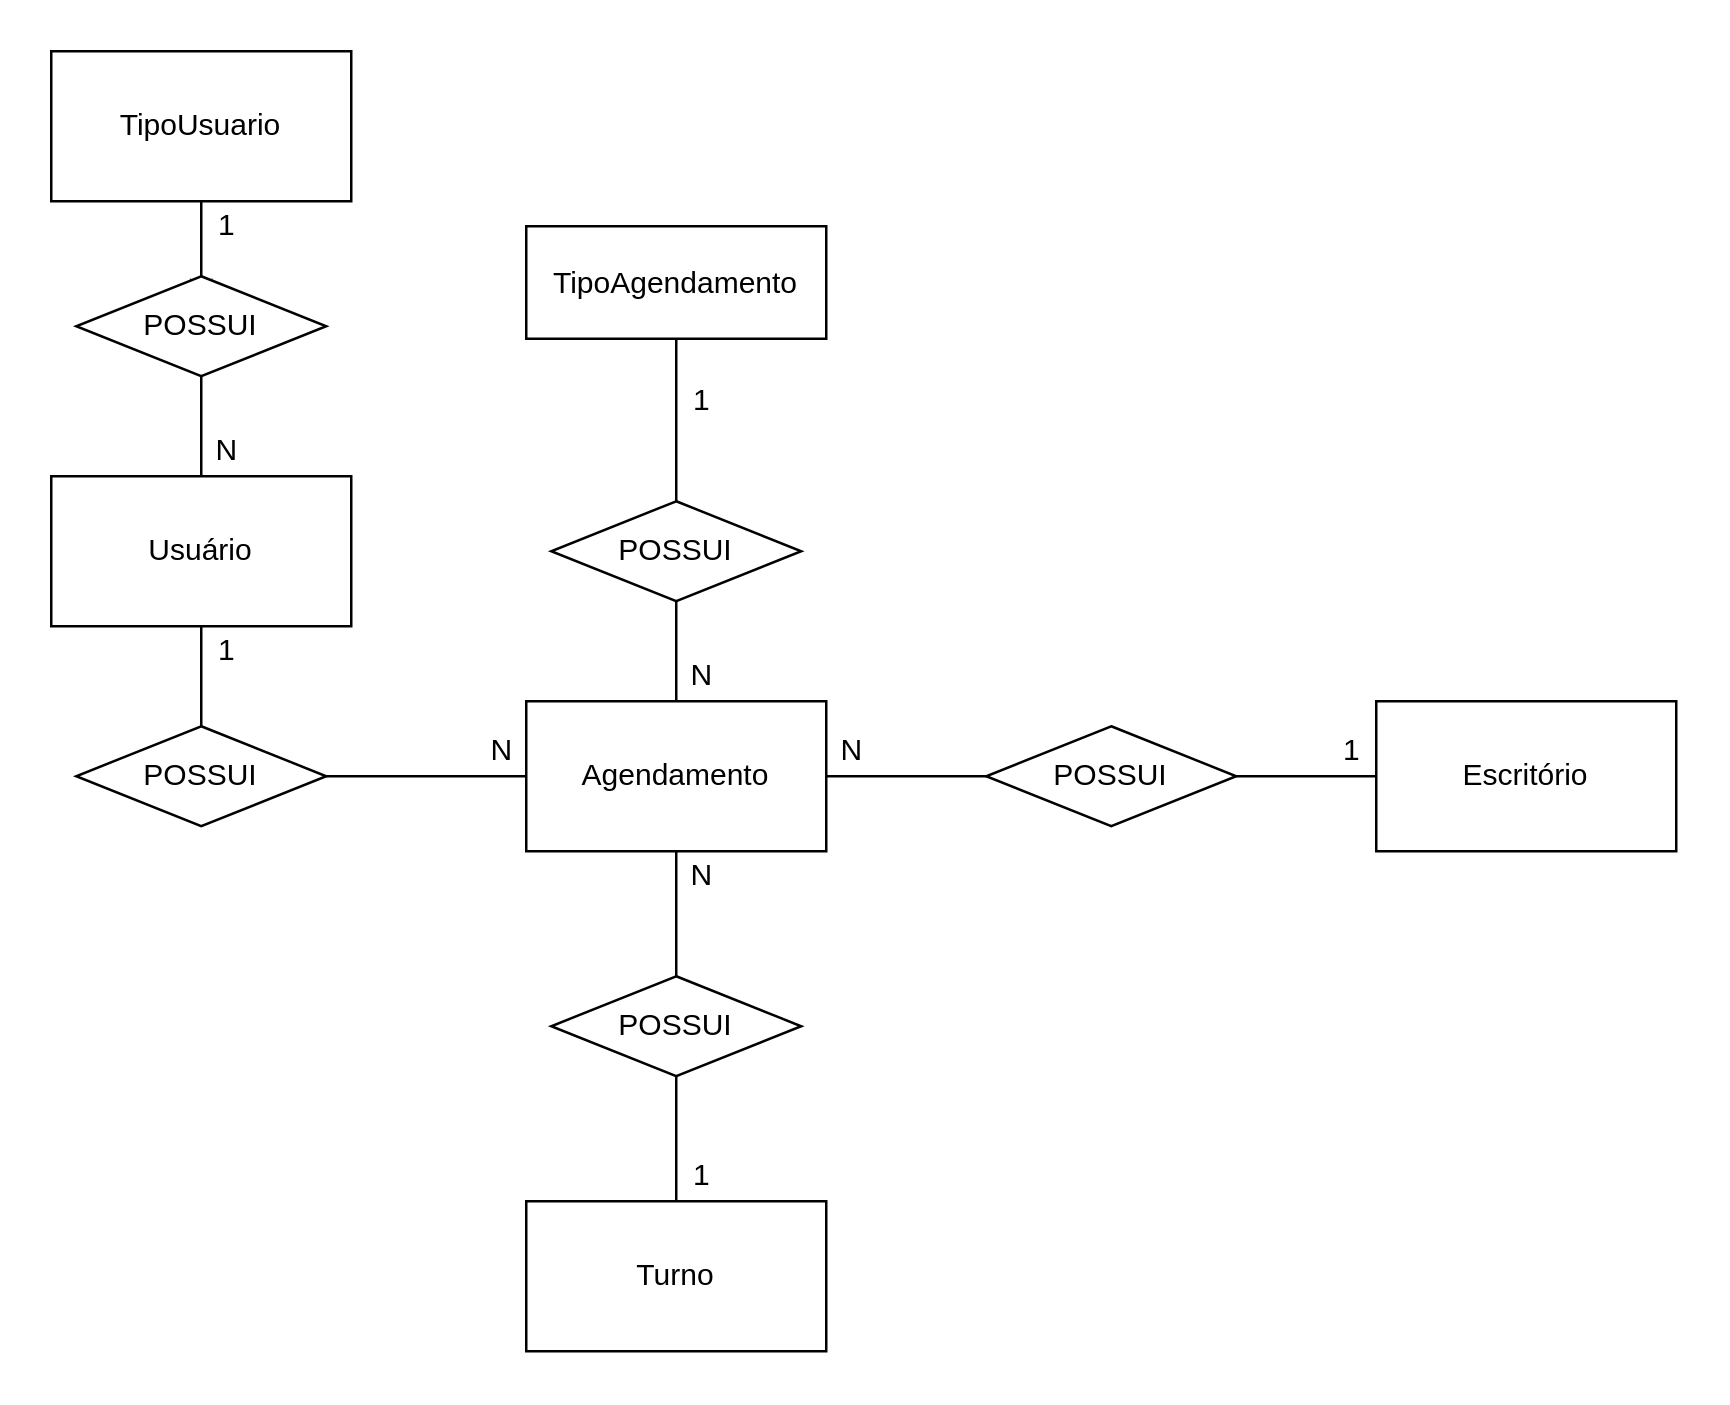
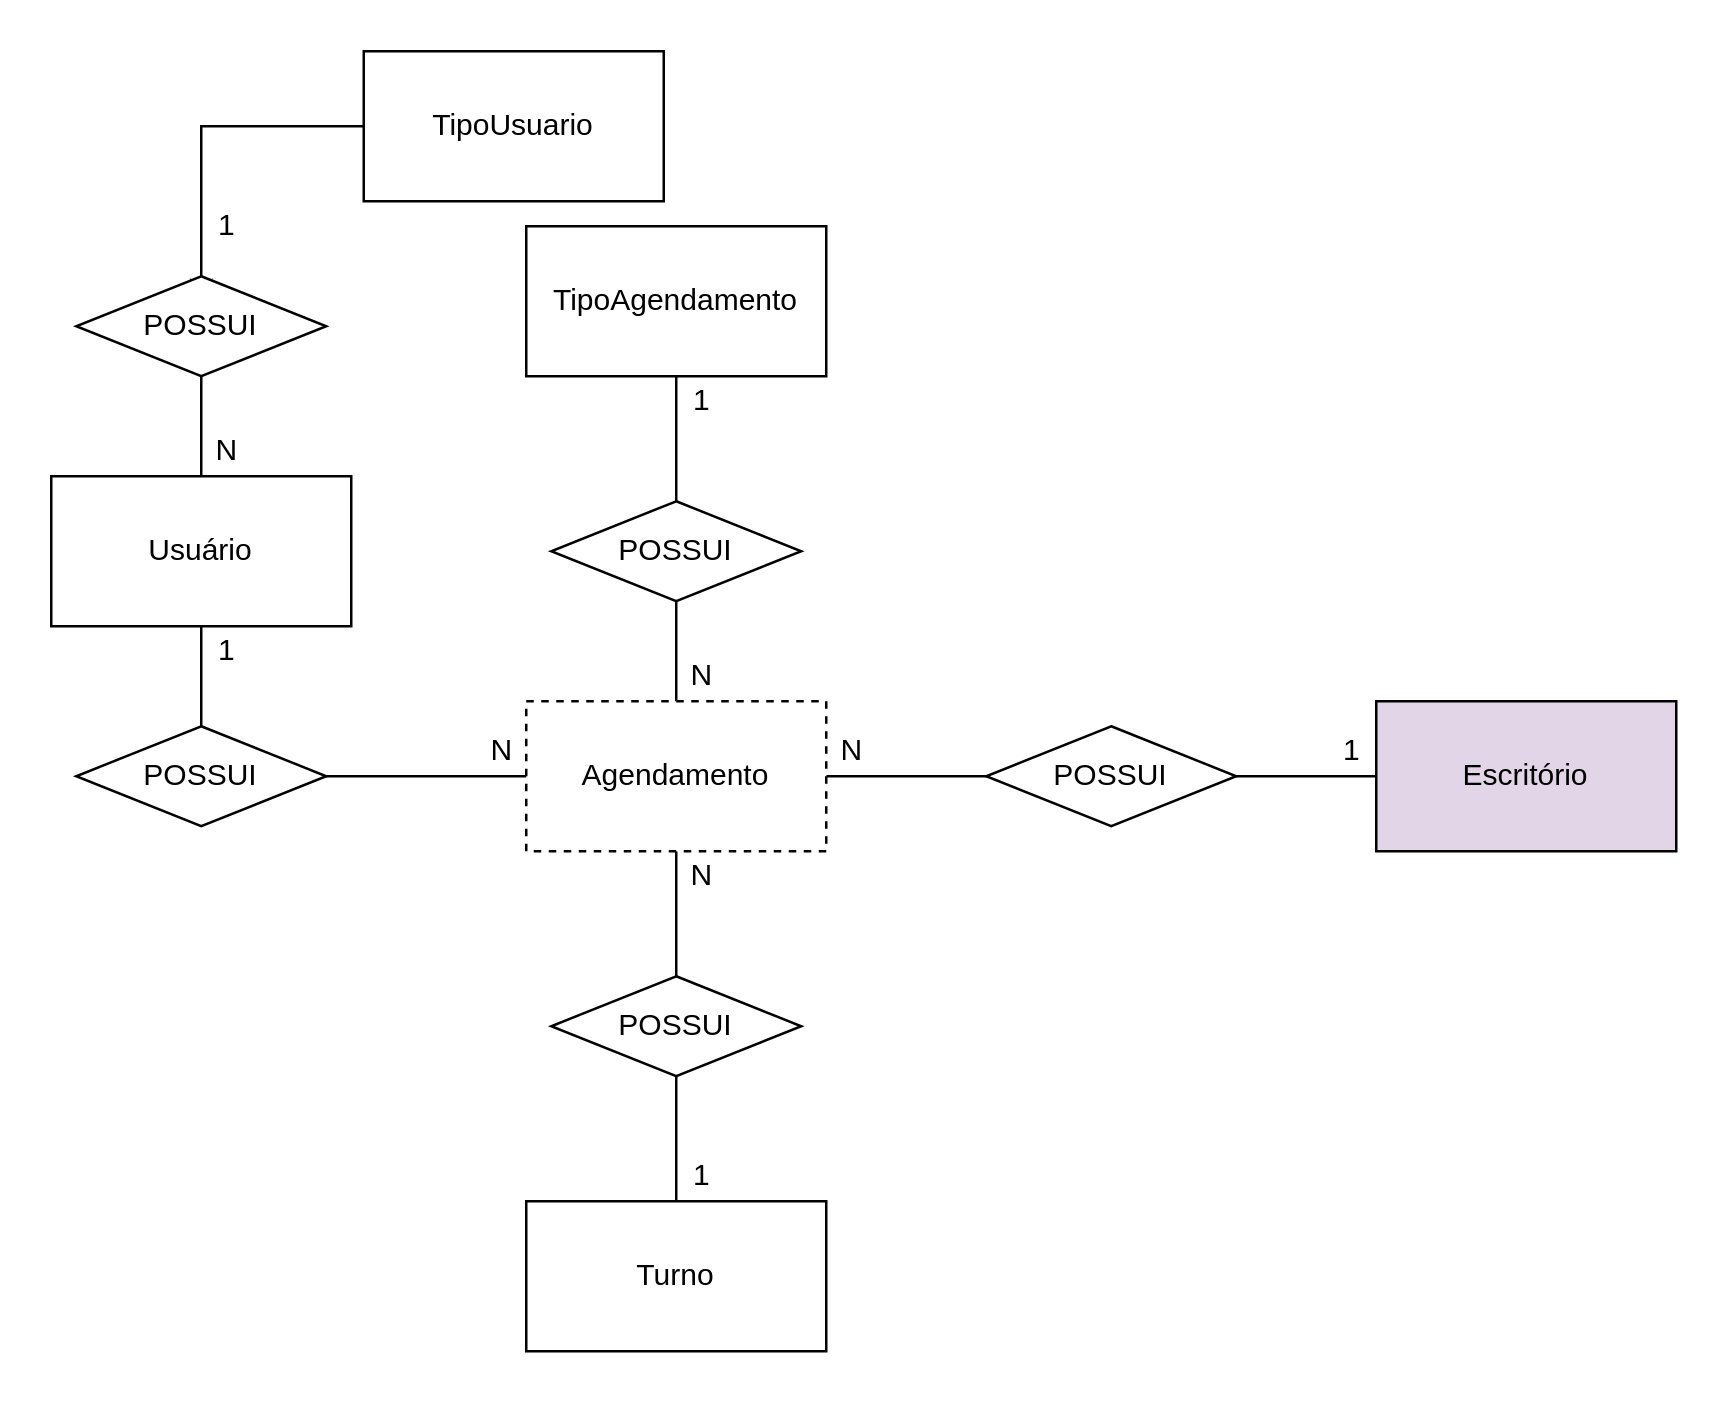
node "TipoUsuario": moved (201, 126) -> (514, 126)
node "TipoAgendamento": size 300x113 -> 300x150
node "Agendamento": style solid -> dashed
node "Escritório": fillcolor #ffffff -> #e1d5e7
